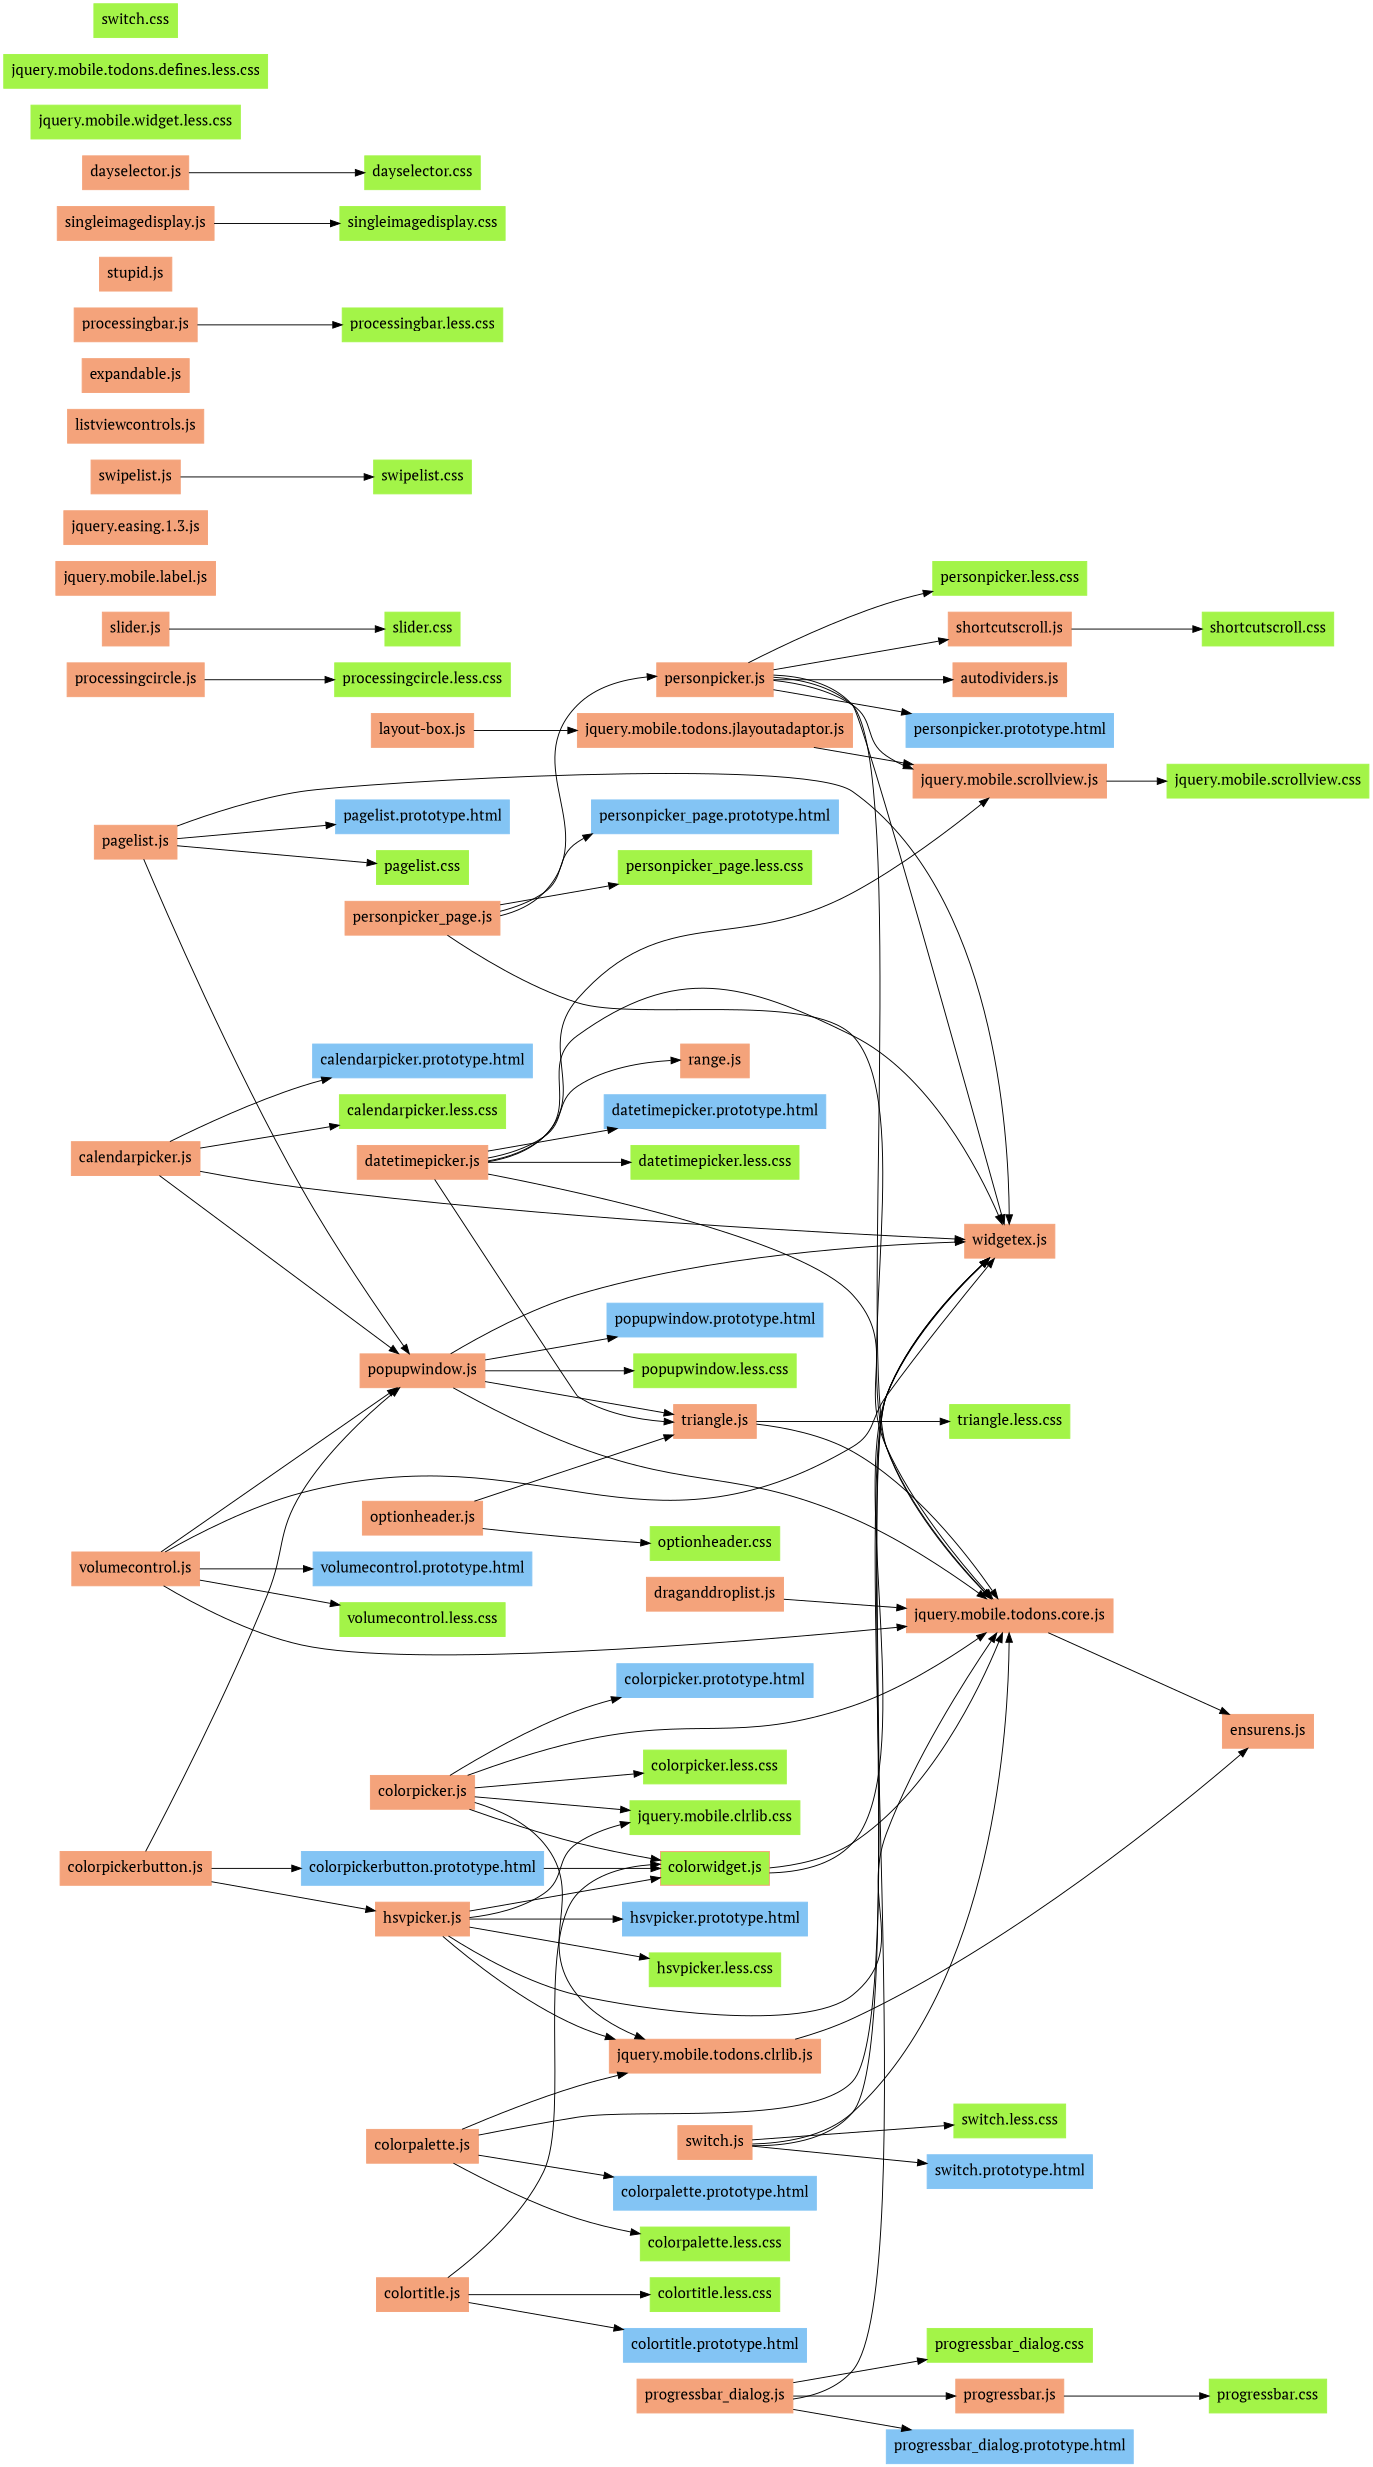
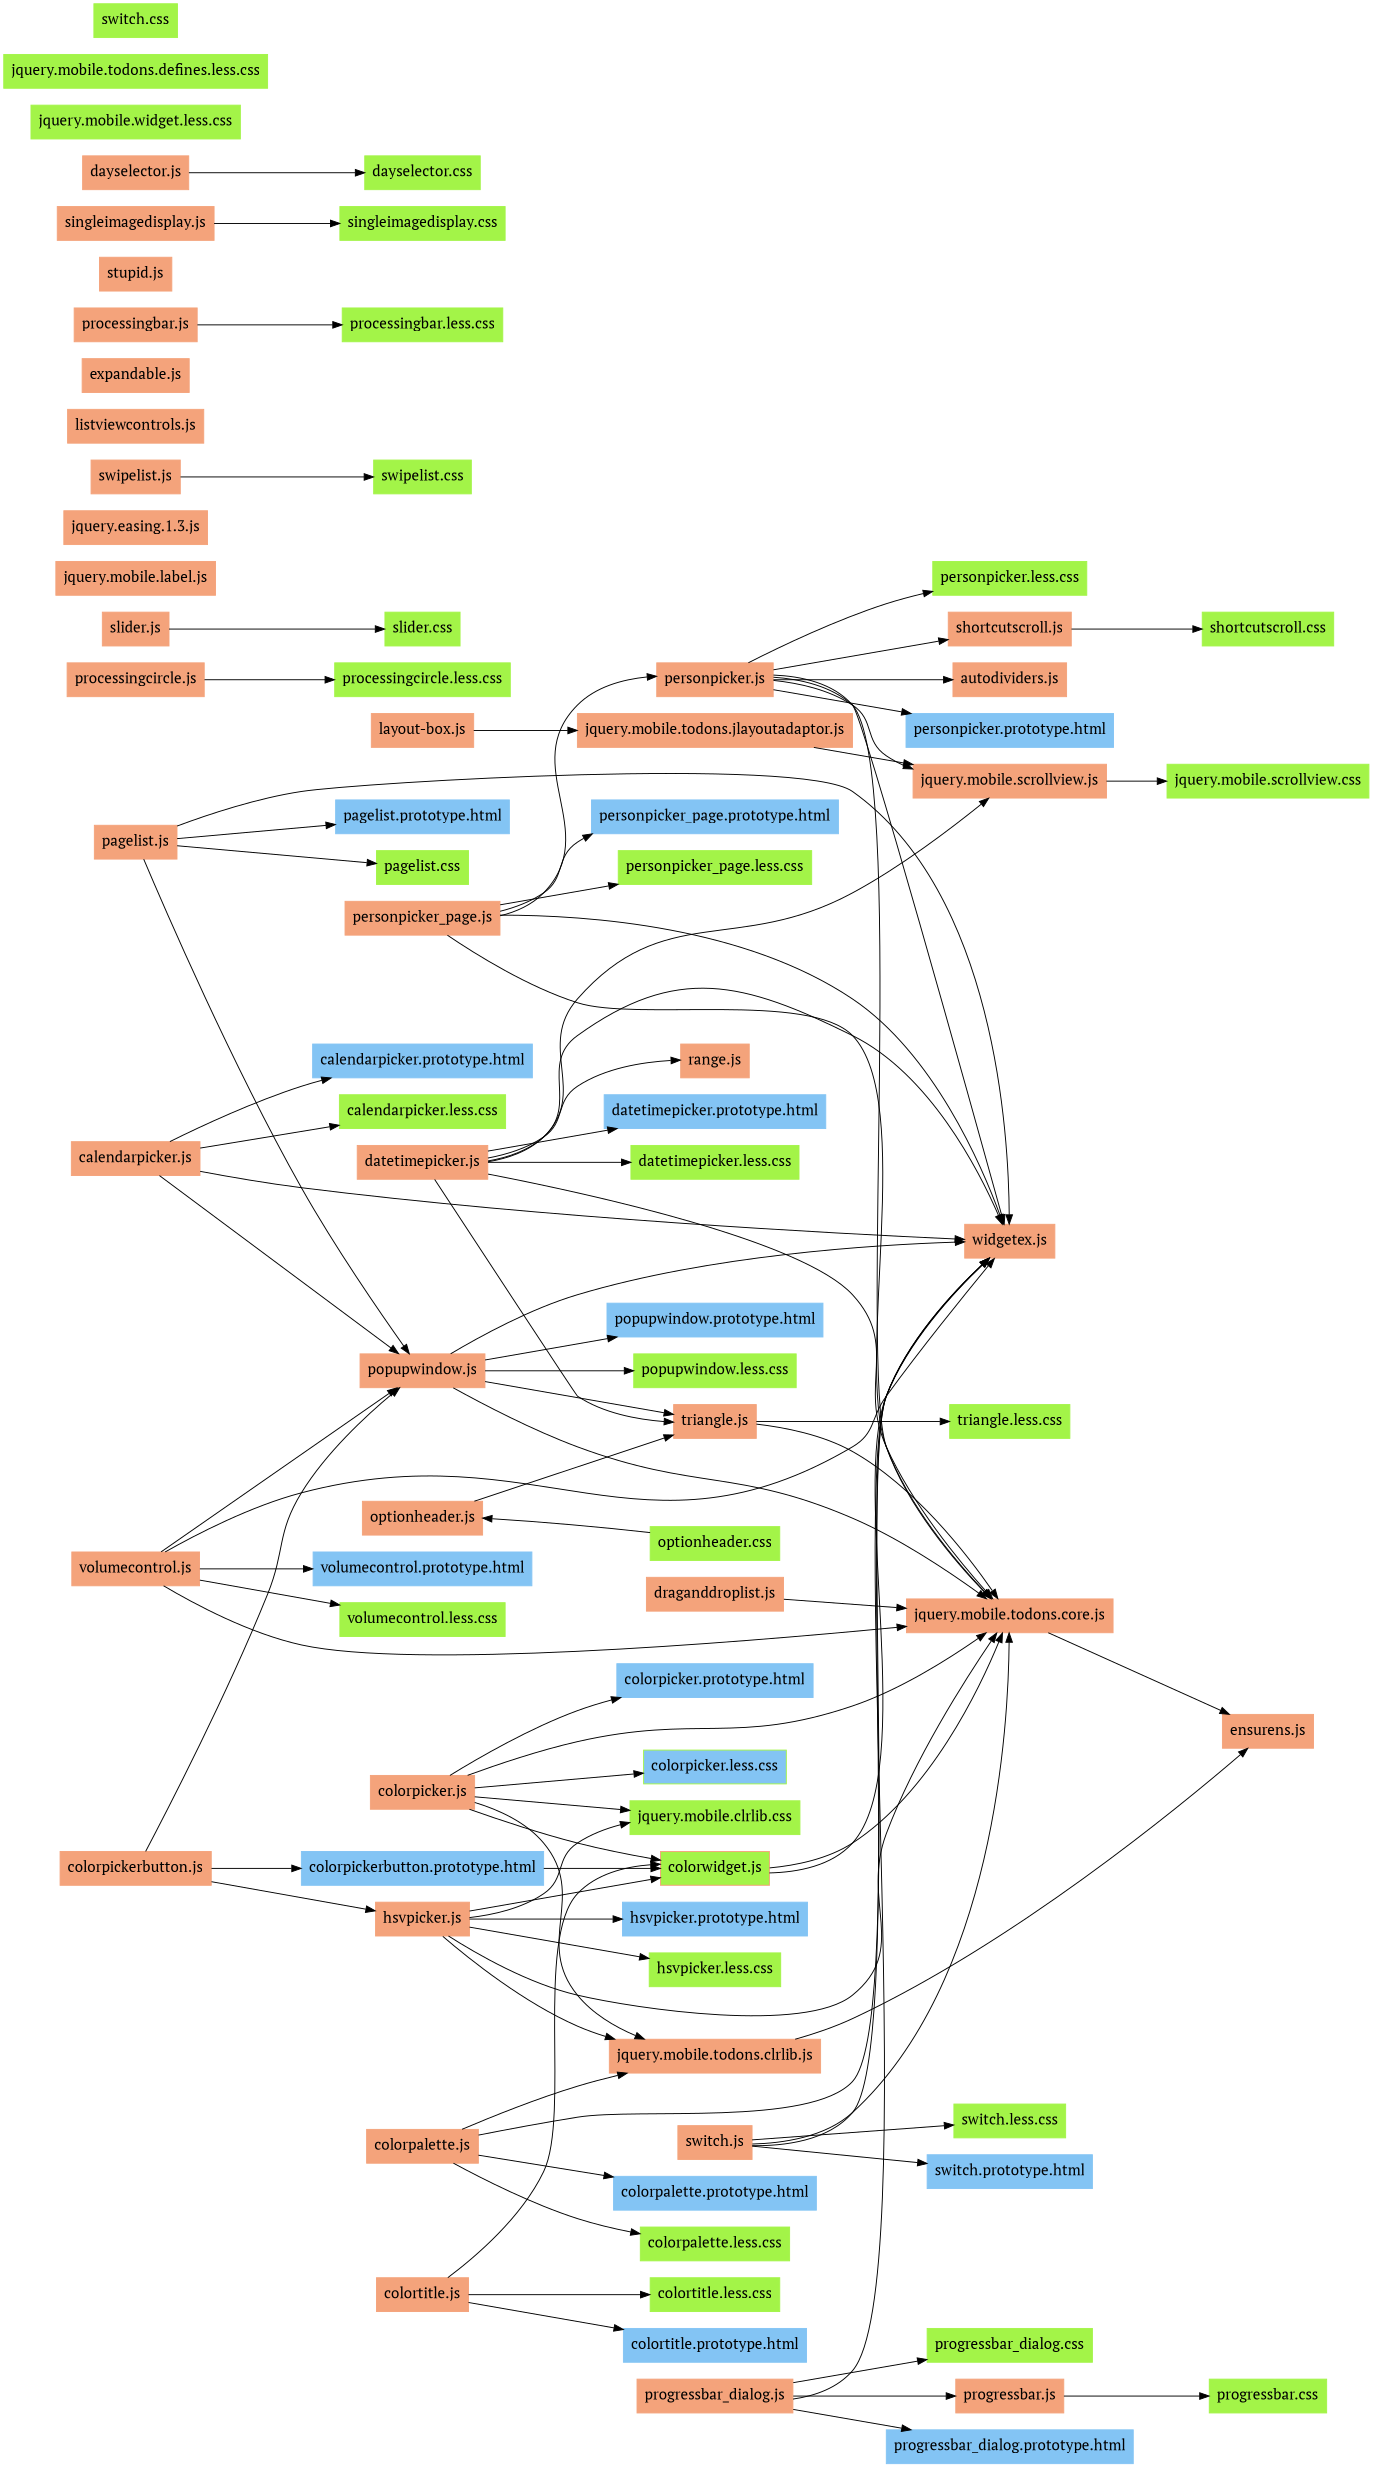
edge "personpicker_page.js" -> "widgetex.js": added
edge "optionheader.js" -> "optionheader.css": reversed
node "colorpicker.less.css": fillcolor #a3f448 -> #83c4f4
